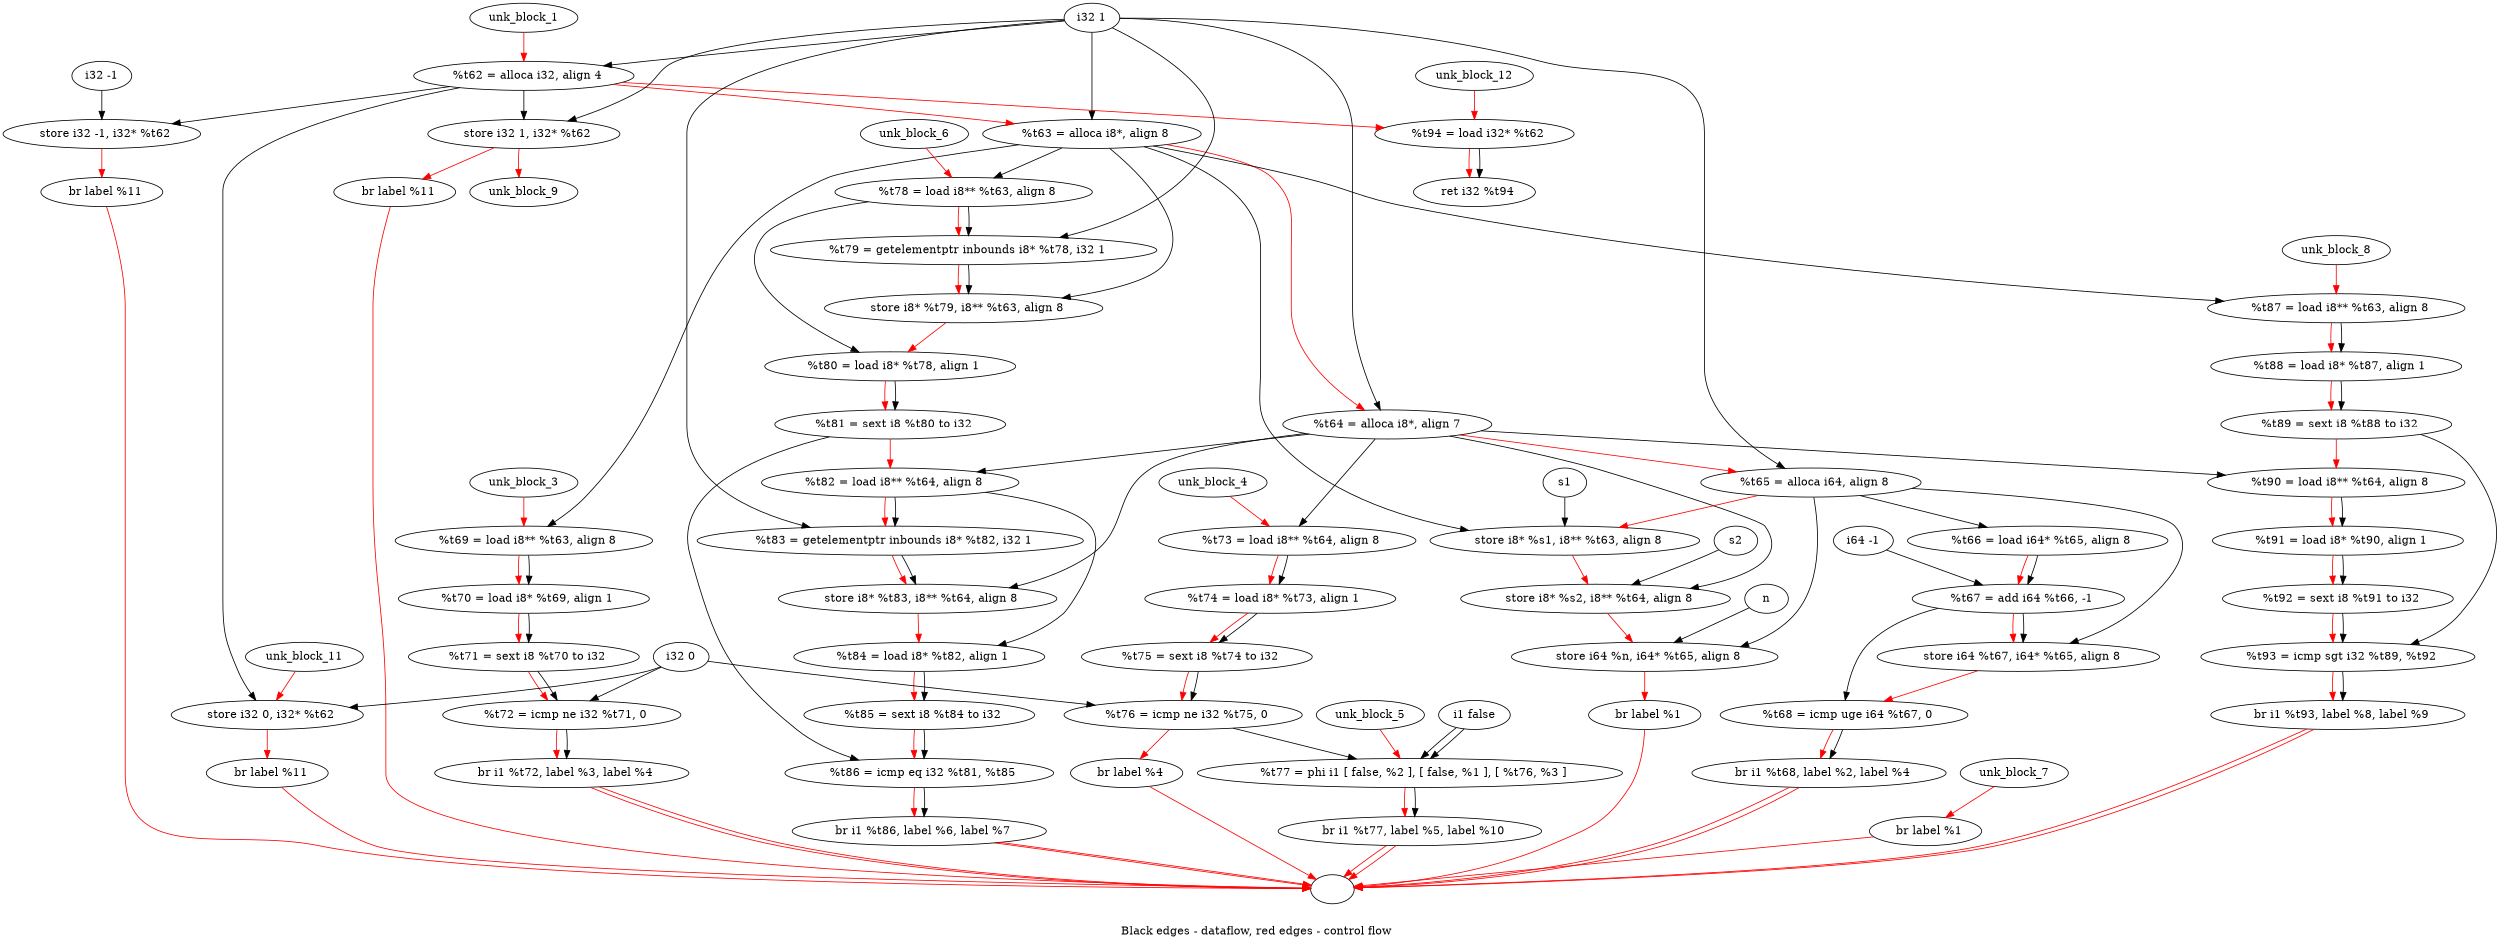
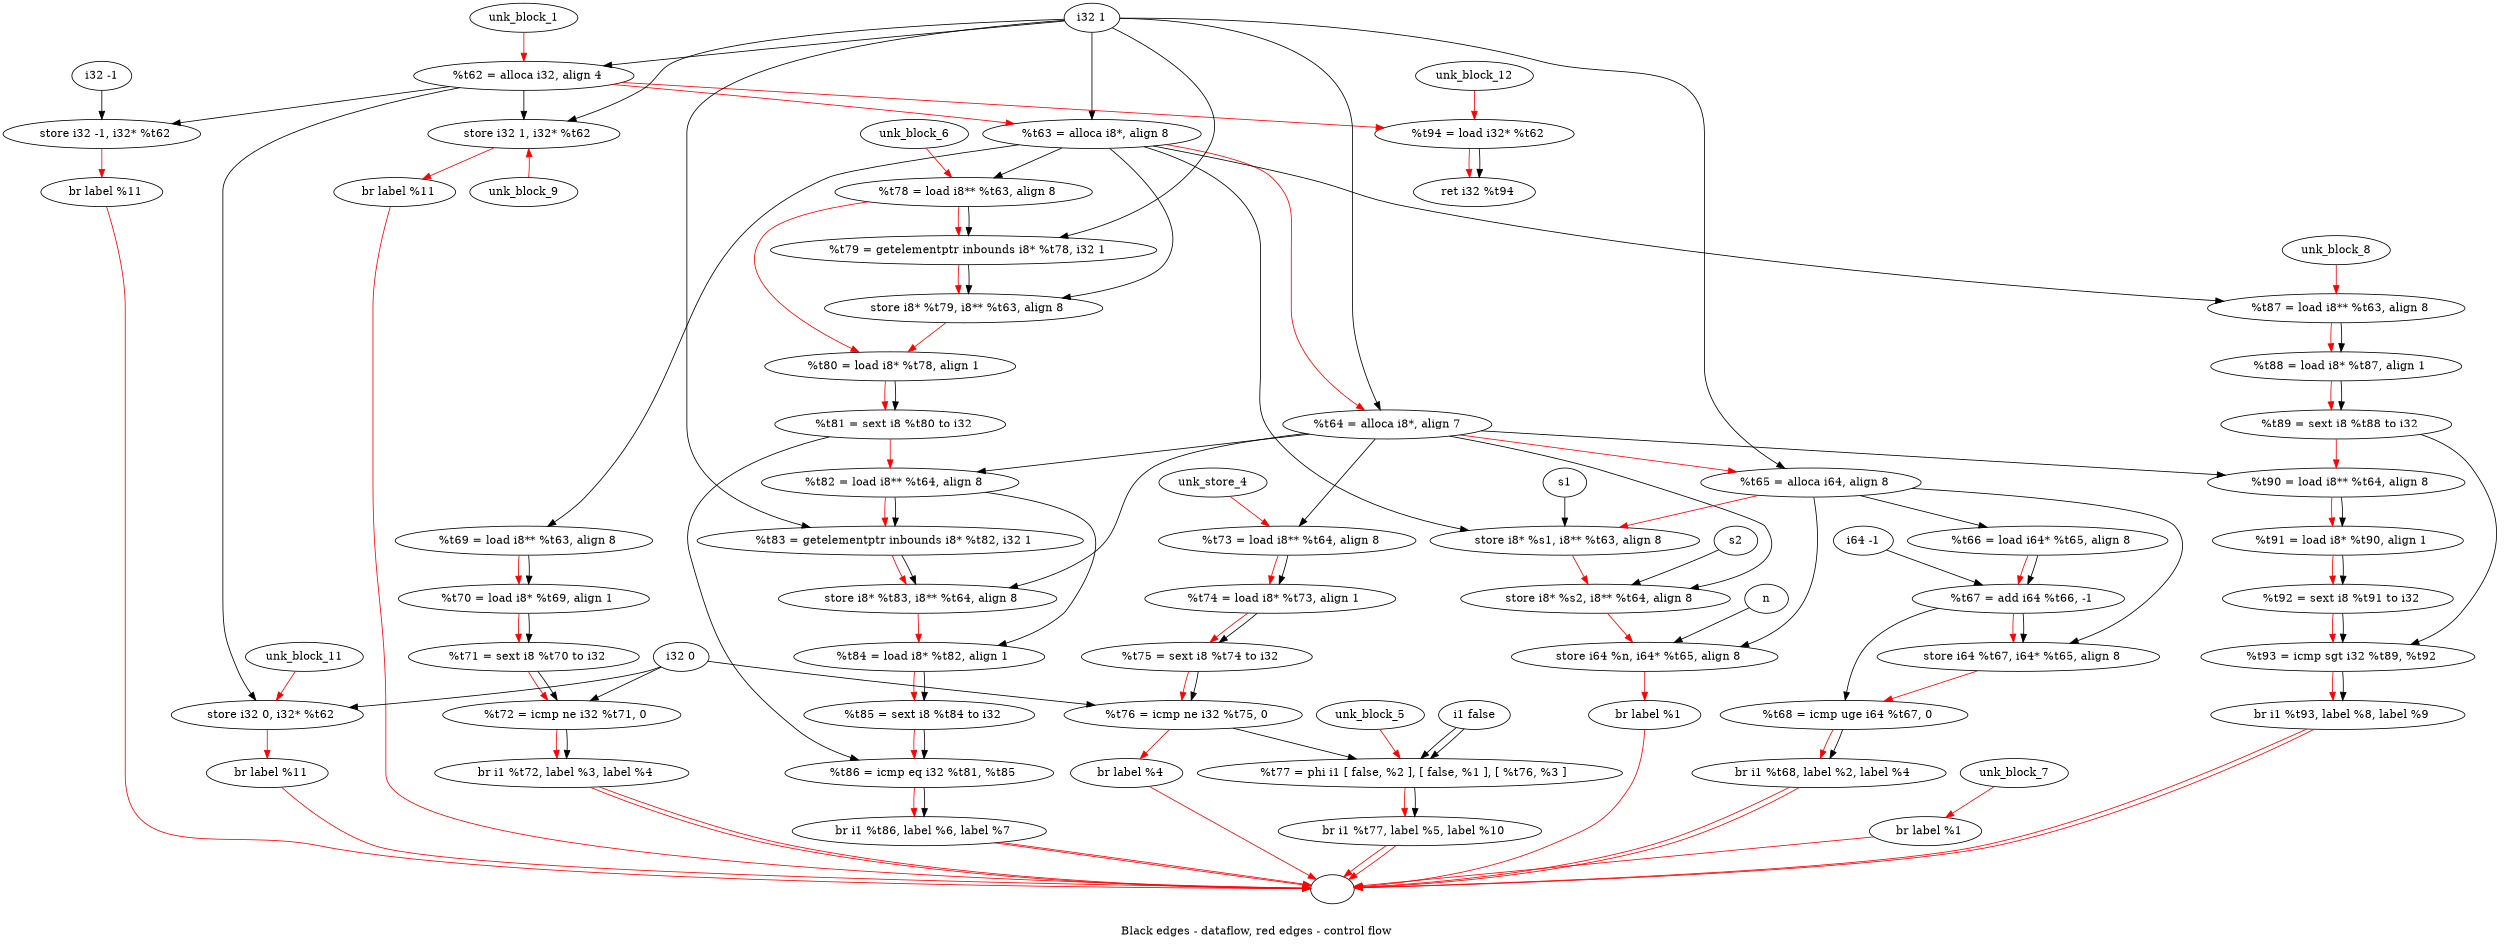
edge "store i32 1, i32* %t62" -> "unk_block_9": reversed
edge "%t78 = load i8** %t63, align 8" -> "%t80 = load i8* %t78, align 1": color black -> red
node "unk_block_3": removed
node "unk_block_4": label "unk_block_4" -> "unk_store_4"
